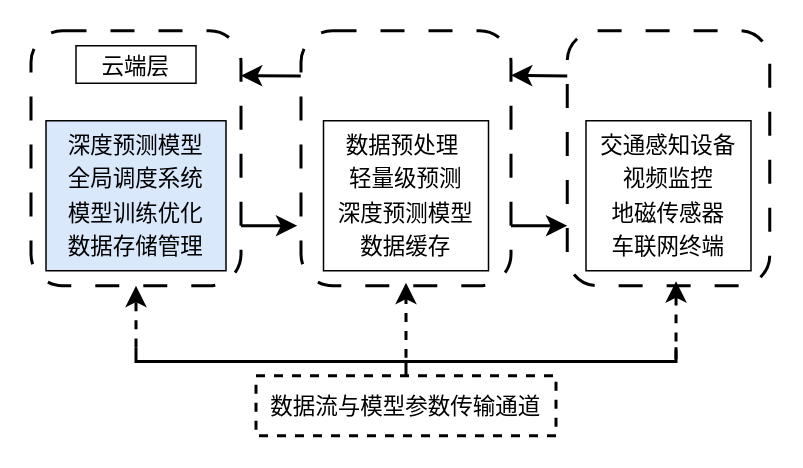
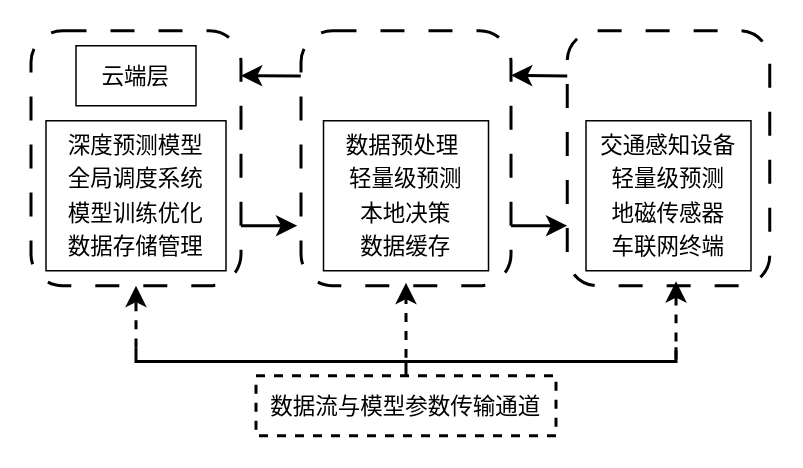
node "云端层": size 120x38 -> 120x60
node "深度预测模型 全局调度系统 模型训练优化 数据存储管理": fillcolor #dae8fc -> #ffffff
node "数据预处理 轻量级预测 深度预测模型 数据缓存": label "数据预处理 轻量级预测 深度预测模型 数据缓存" -> "数据预处理 轻量级预测 本地决策 数据缓存"
node "交通感知设备 视频监控 地磁传感器 车联网终端": label "交通感知设备 视频监控 地磁传感器 车联网终端" -> "交通感知设备 轻量级预测 地磁传感器 车联网终端"
